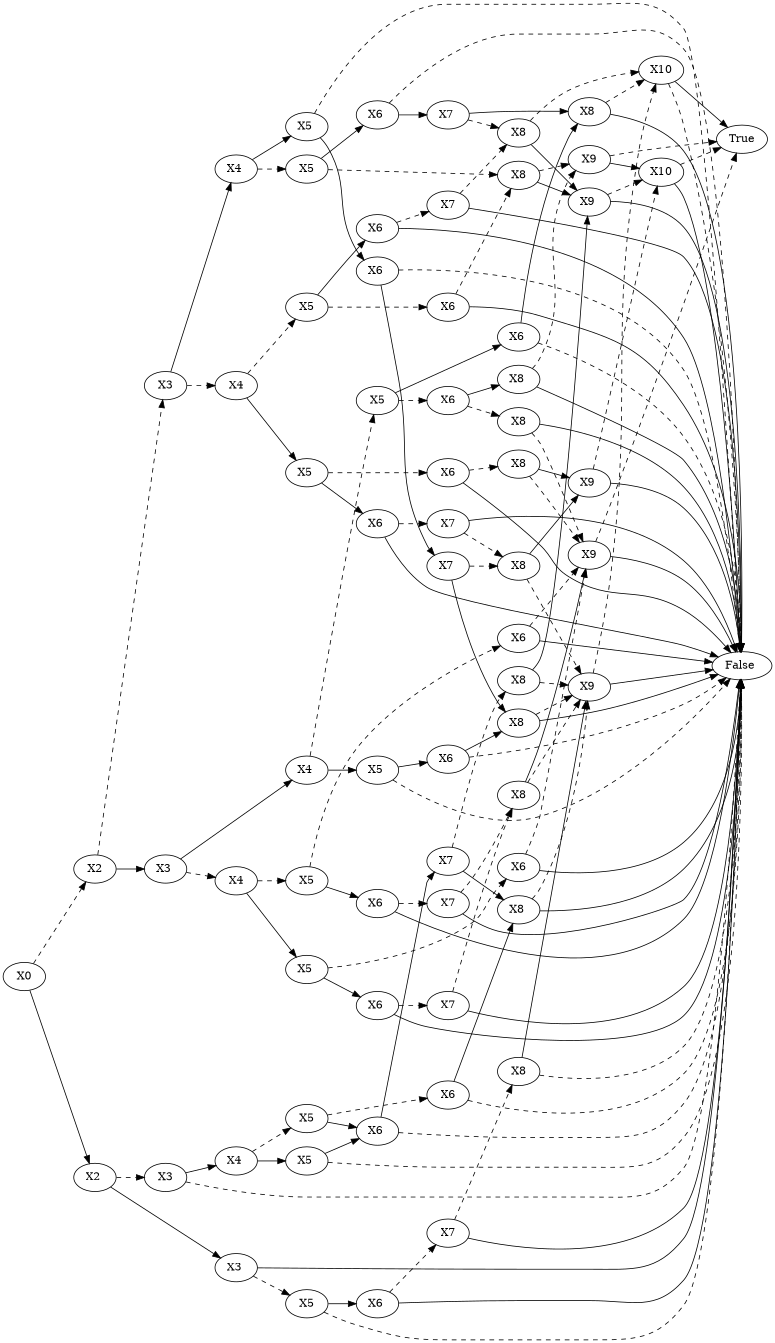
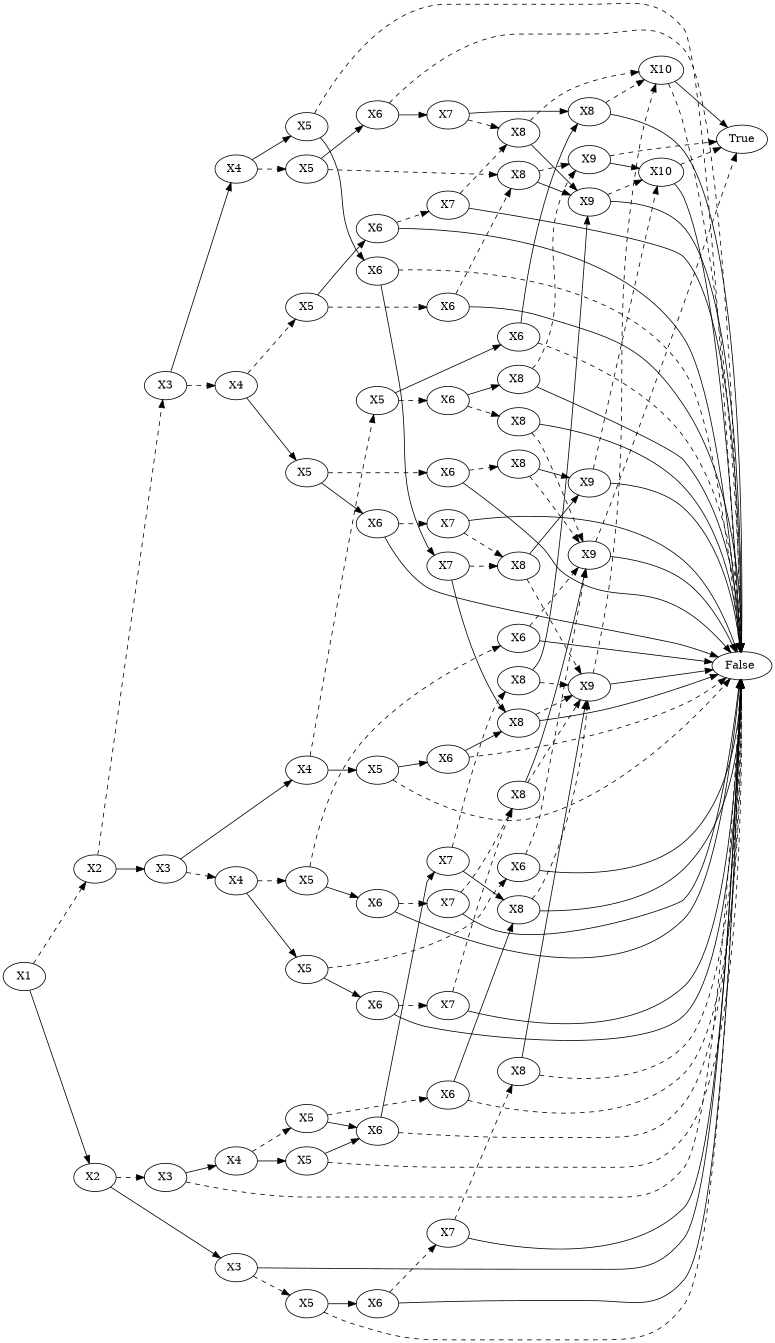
node "X0": label "X0" -> "X1"
